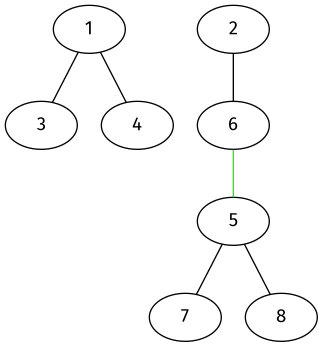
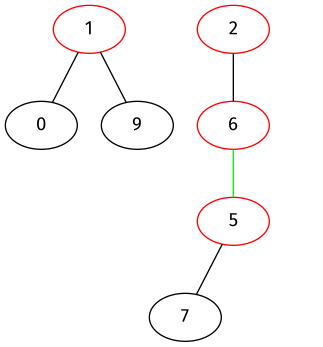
node "1": color blank -> red
node "2": color blank -> red
node "3": label "3" -> "0"
node "4": label "4" -> "9"
node "6": color blank -> red
node "5": color blank -> red
node "8": removed
